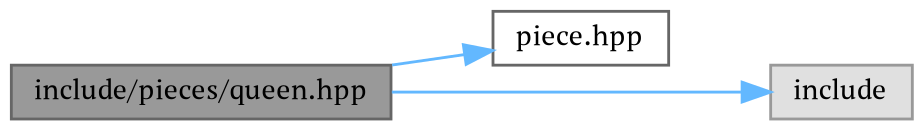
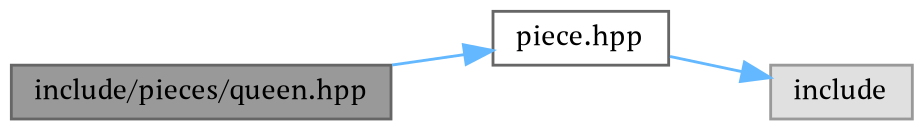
edge "include/pieces/queen.hpp" -> "include": now "piece.hpp" -> "include"
